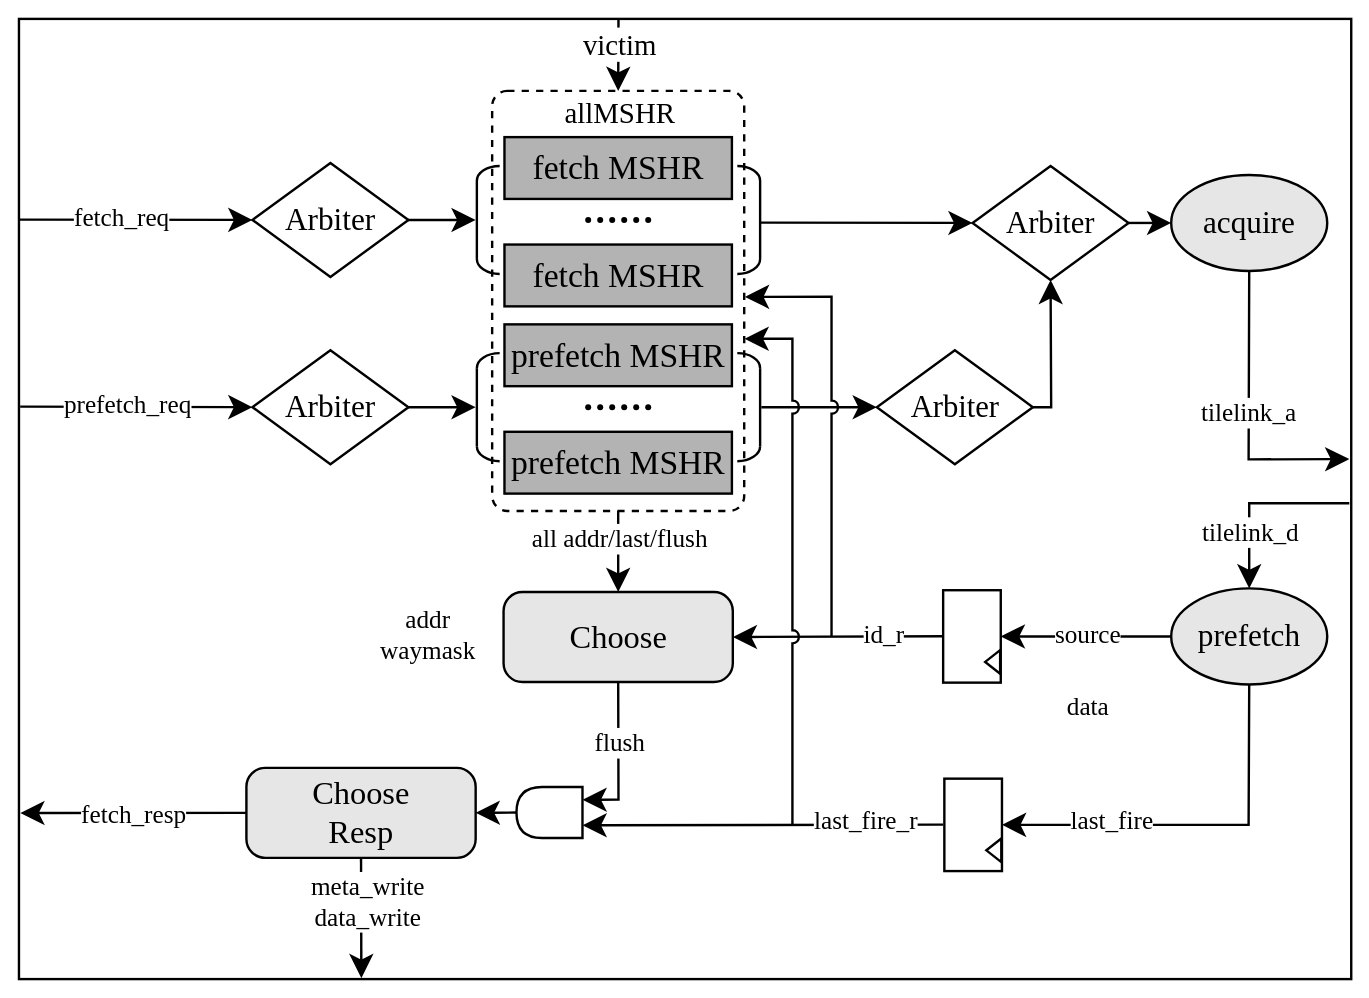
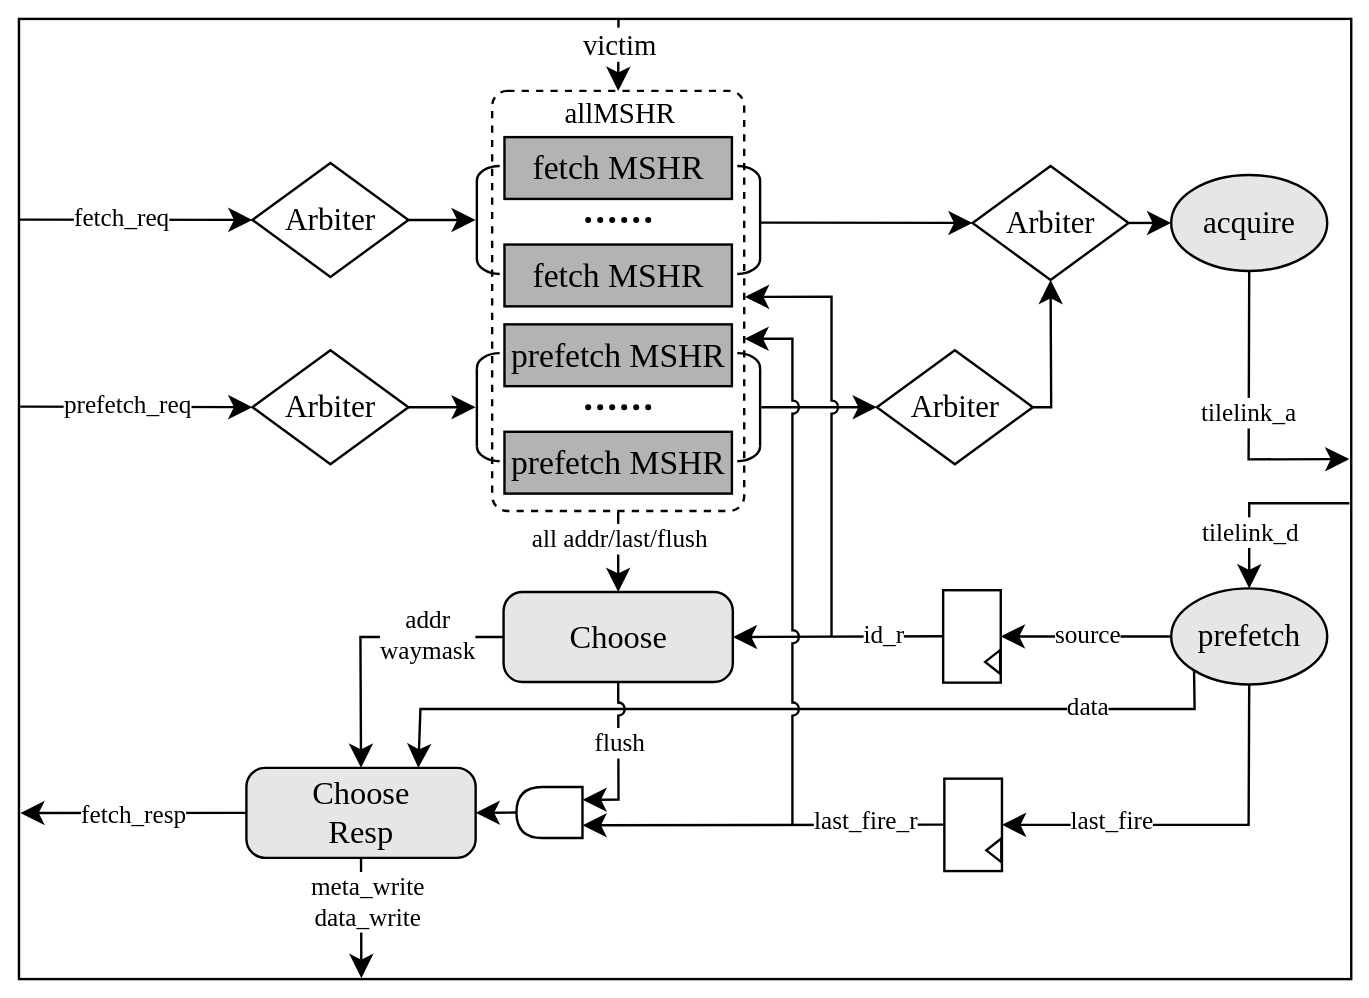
edge "Choose" -> "Choose Resp": added
edge "prefetch" -> "Choose Resp": added
